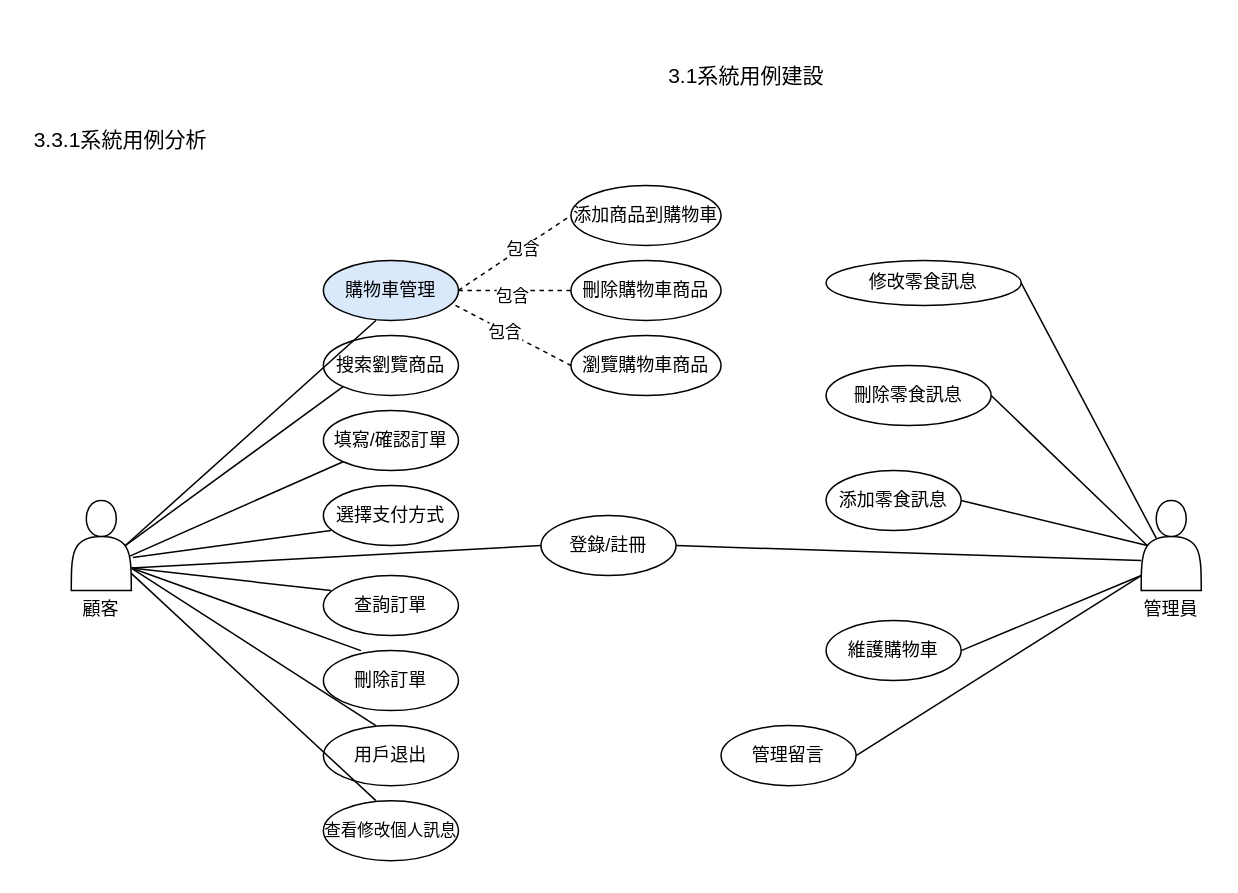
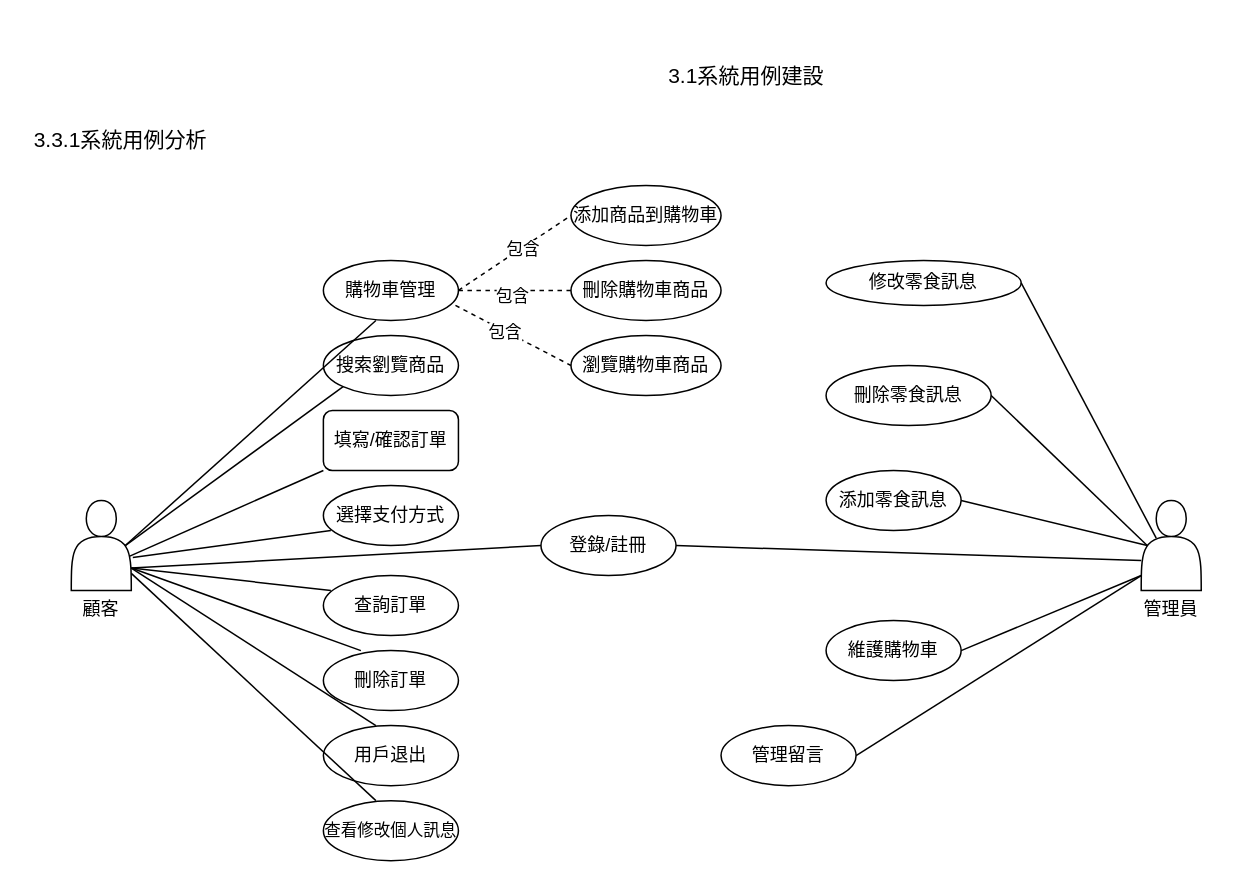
node "購物車管理": fillcolor #dae8fc -> #ffffff
node "填寫/確認訂單": shape ellipse -> rounded rectangle
